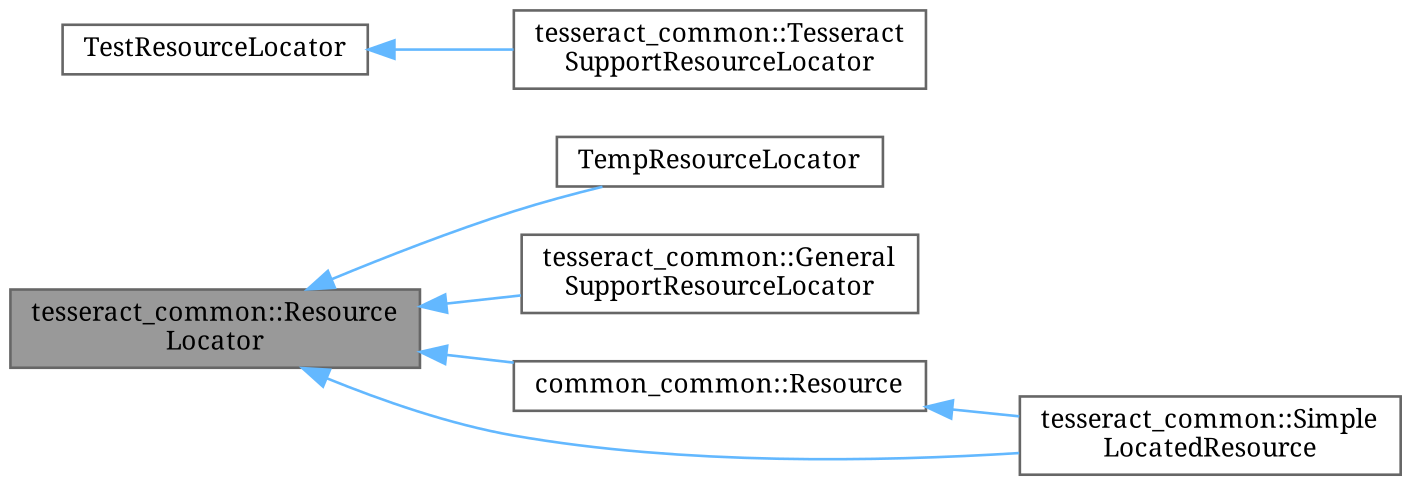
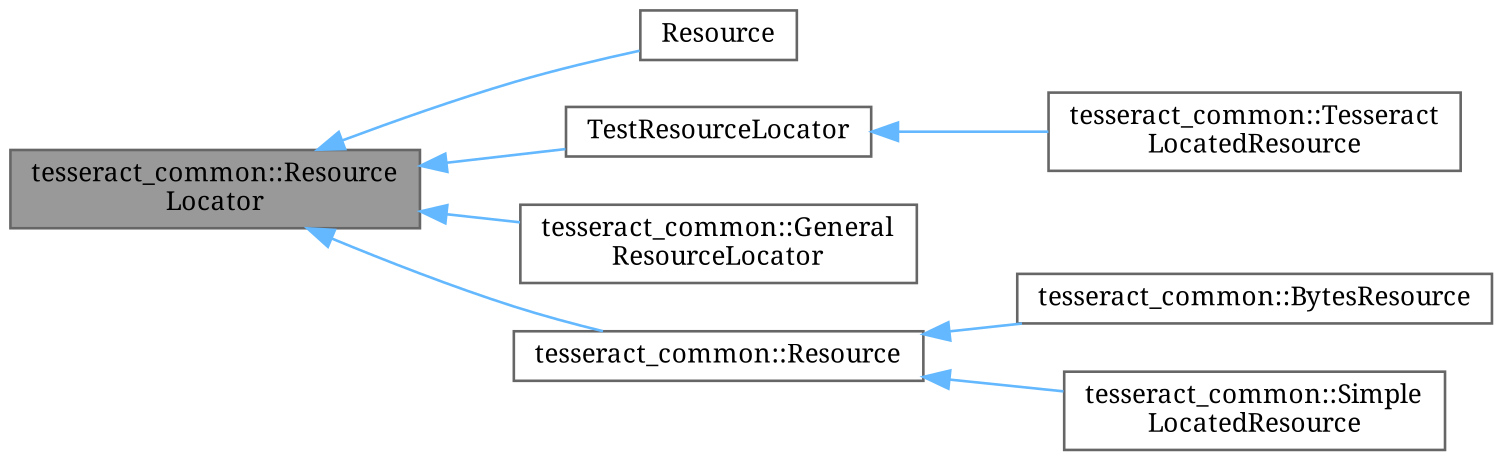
node "tesseract_common::Tesseract SupportResourceLocator": label "tesseract_common::Tesseract SupportResourceLocator" -> "tesseract_common::Tesseract LocatedResource"
node "TempResourceLocator": label "TempResourceLocator" -> "Resource"
node "tesseract_common::General SupportResourceLocator": label "tesseract_common::General SupportResourceLocator" -> "tesseract_common::General ResourceLocator"
node "tesseract_common::BytesResource": added
node "common_common::Resource": label "common_common::Resource" -> "tesseract_common::Resource"
edge "tesseract_common::Simple LocatedResource" -> "tesseract_common::Resource Locator": now "TestResourceLocator" -> "tesseract_common::Resource Locator"
